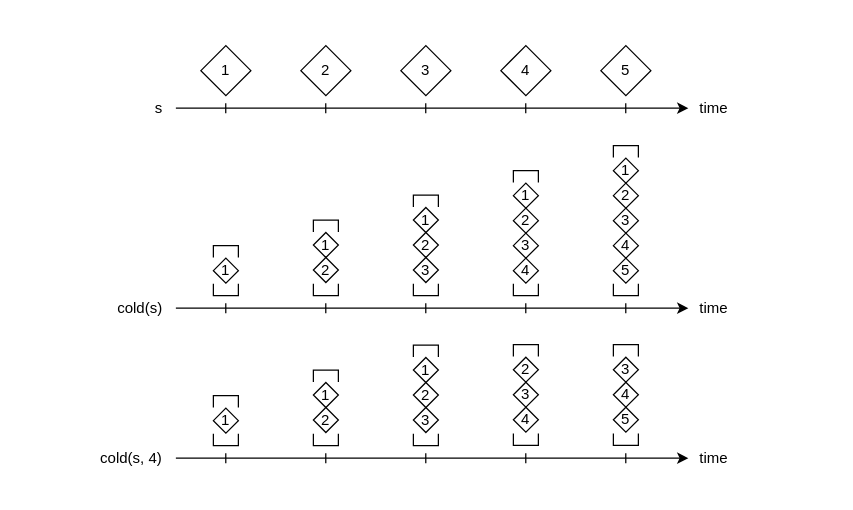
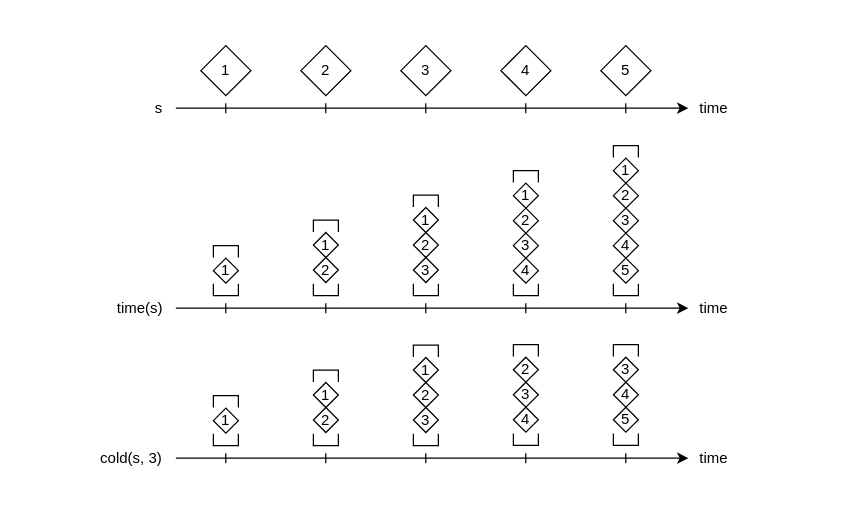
node "cold(s)": label "cold(s)" -> "time(s)"
node "cold(s, 4)": label "cold(s, 4)" -> "cold(s, 3)"
